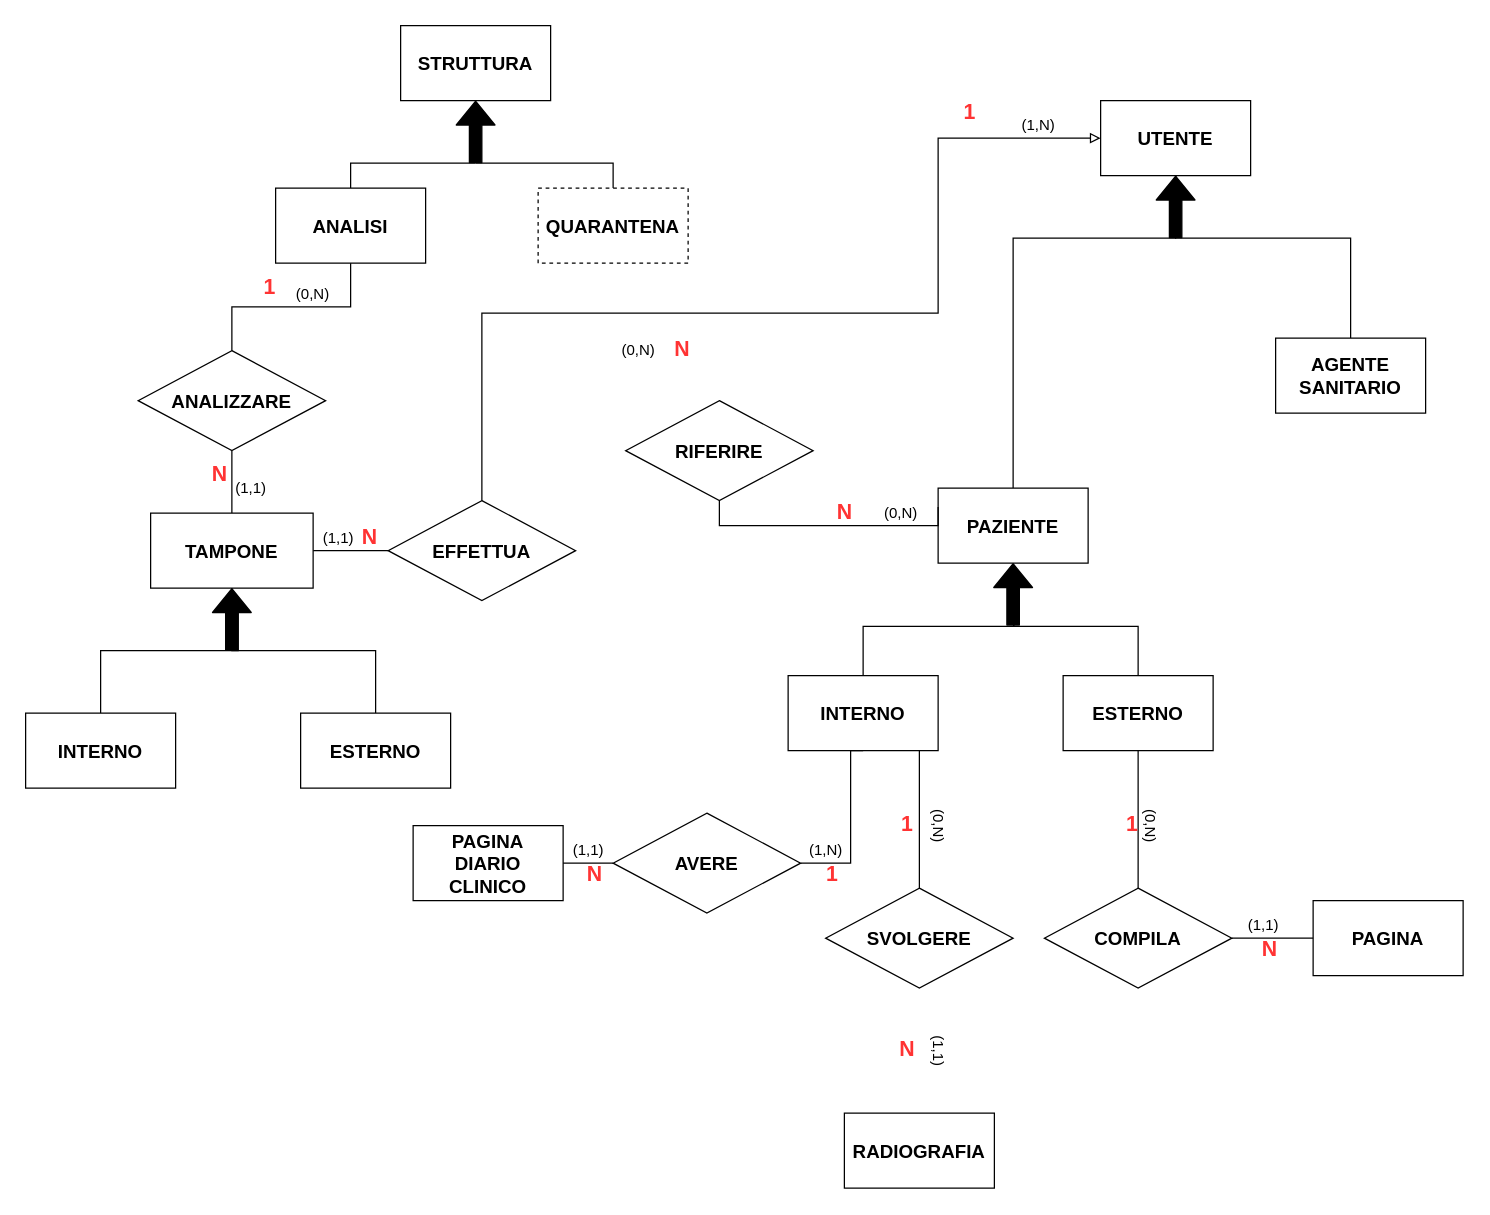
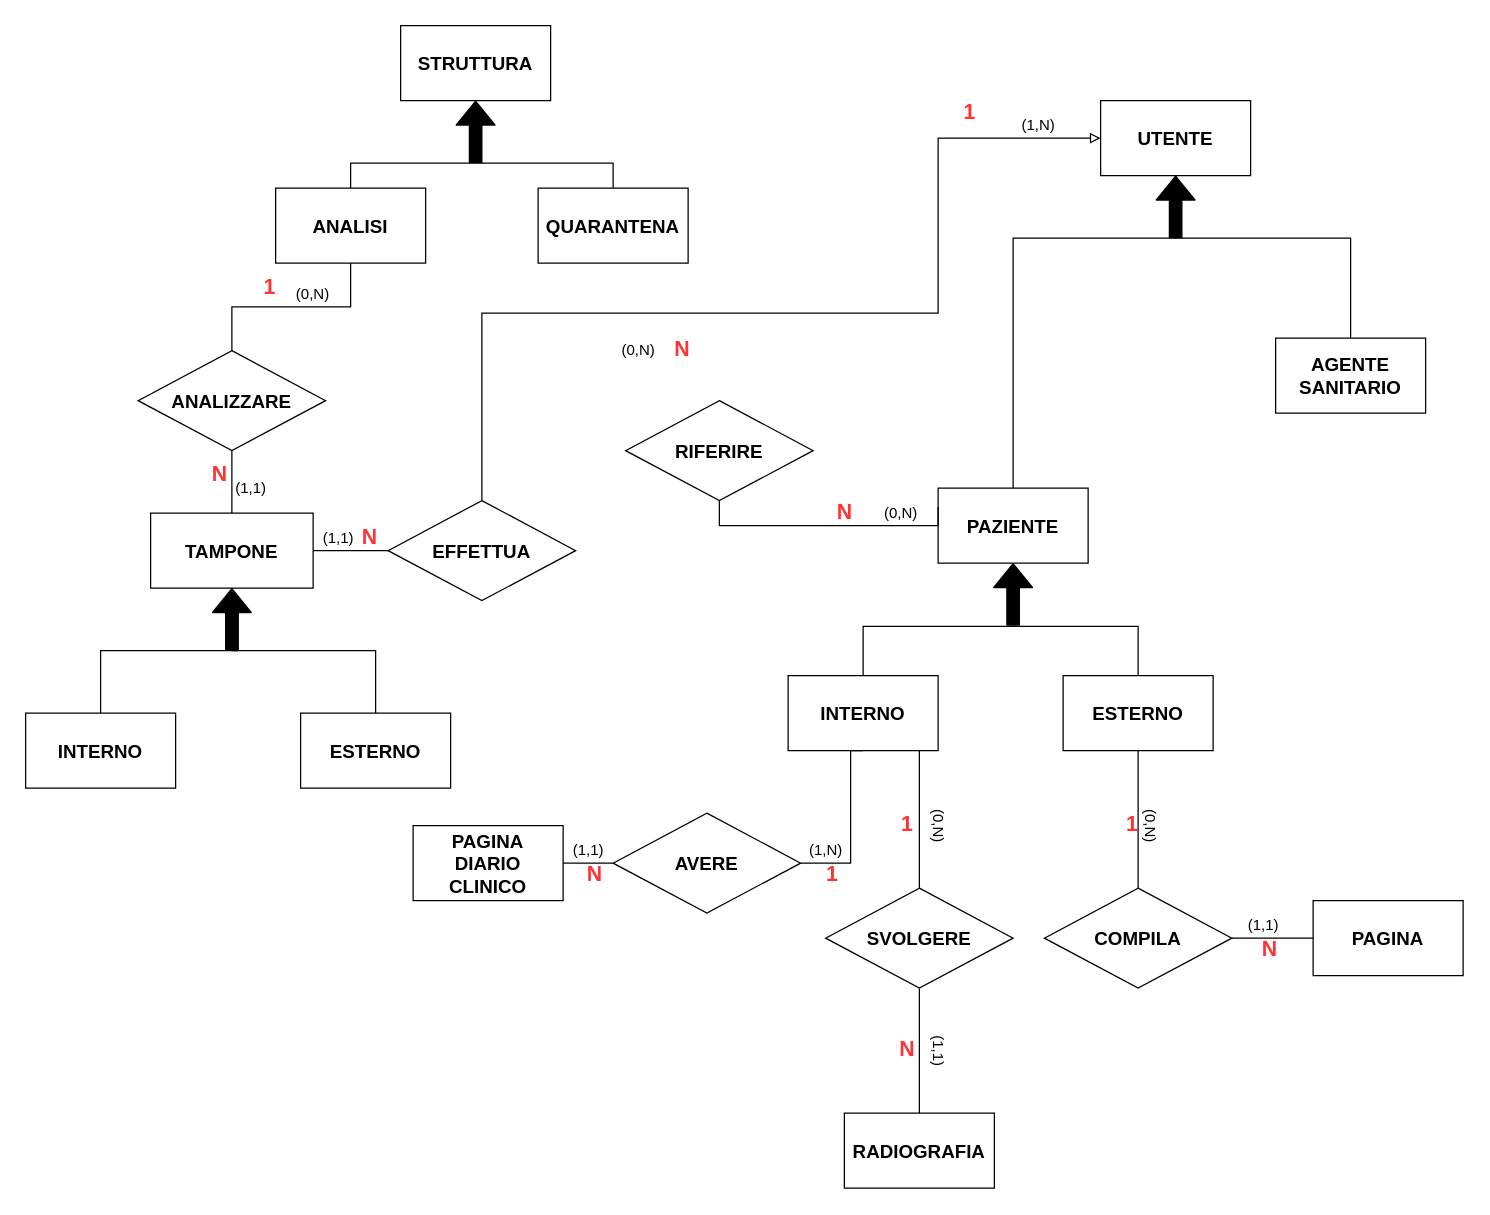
node "QUARANTENA": style dashed -> solid
edge "SVOLGERE" -- "RADIOGRAFIA": added
